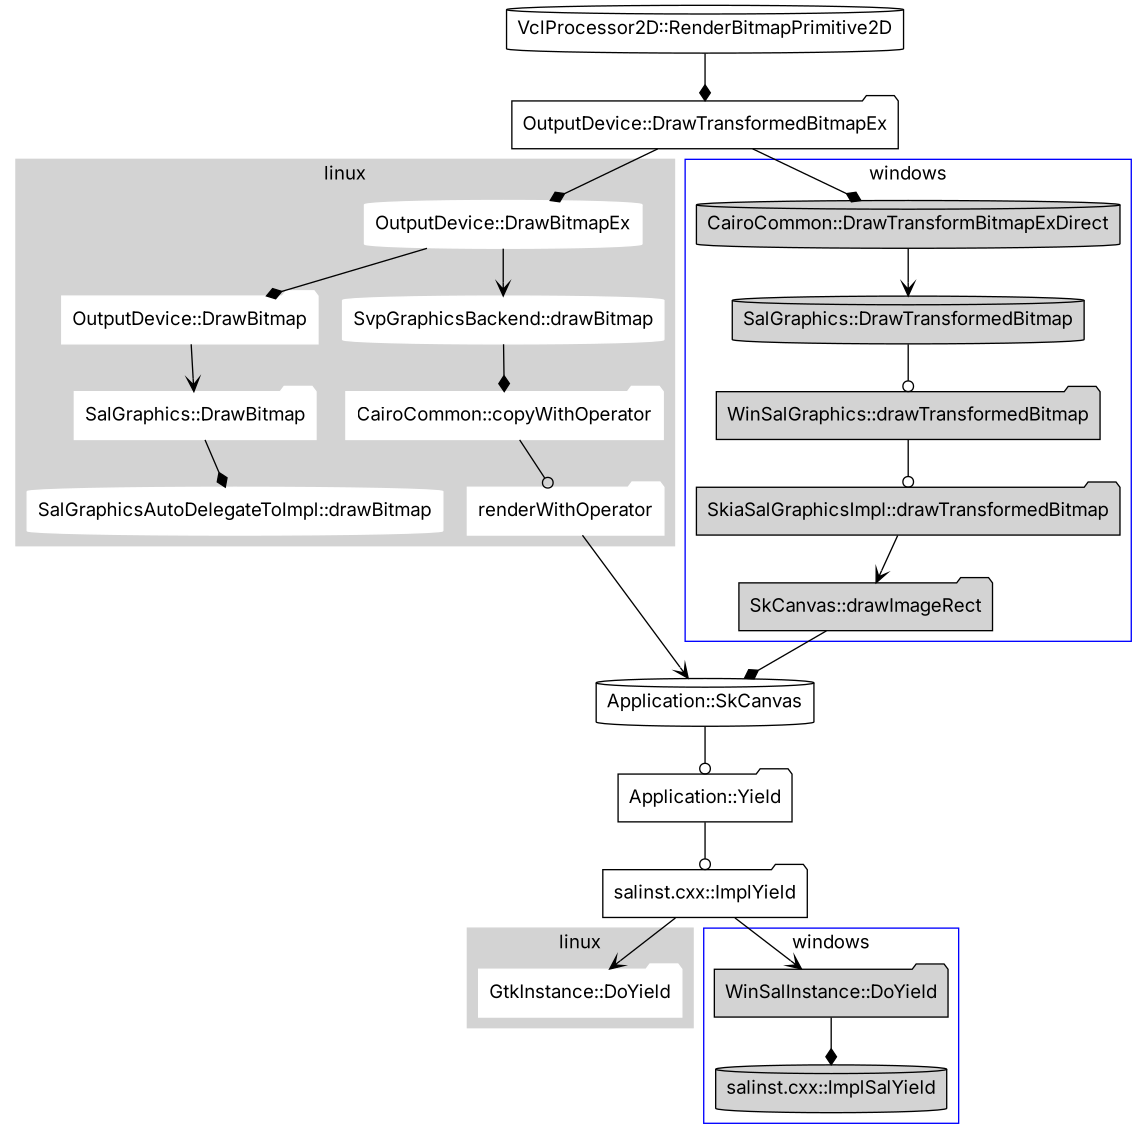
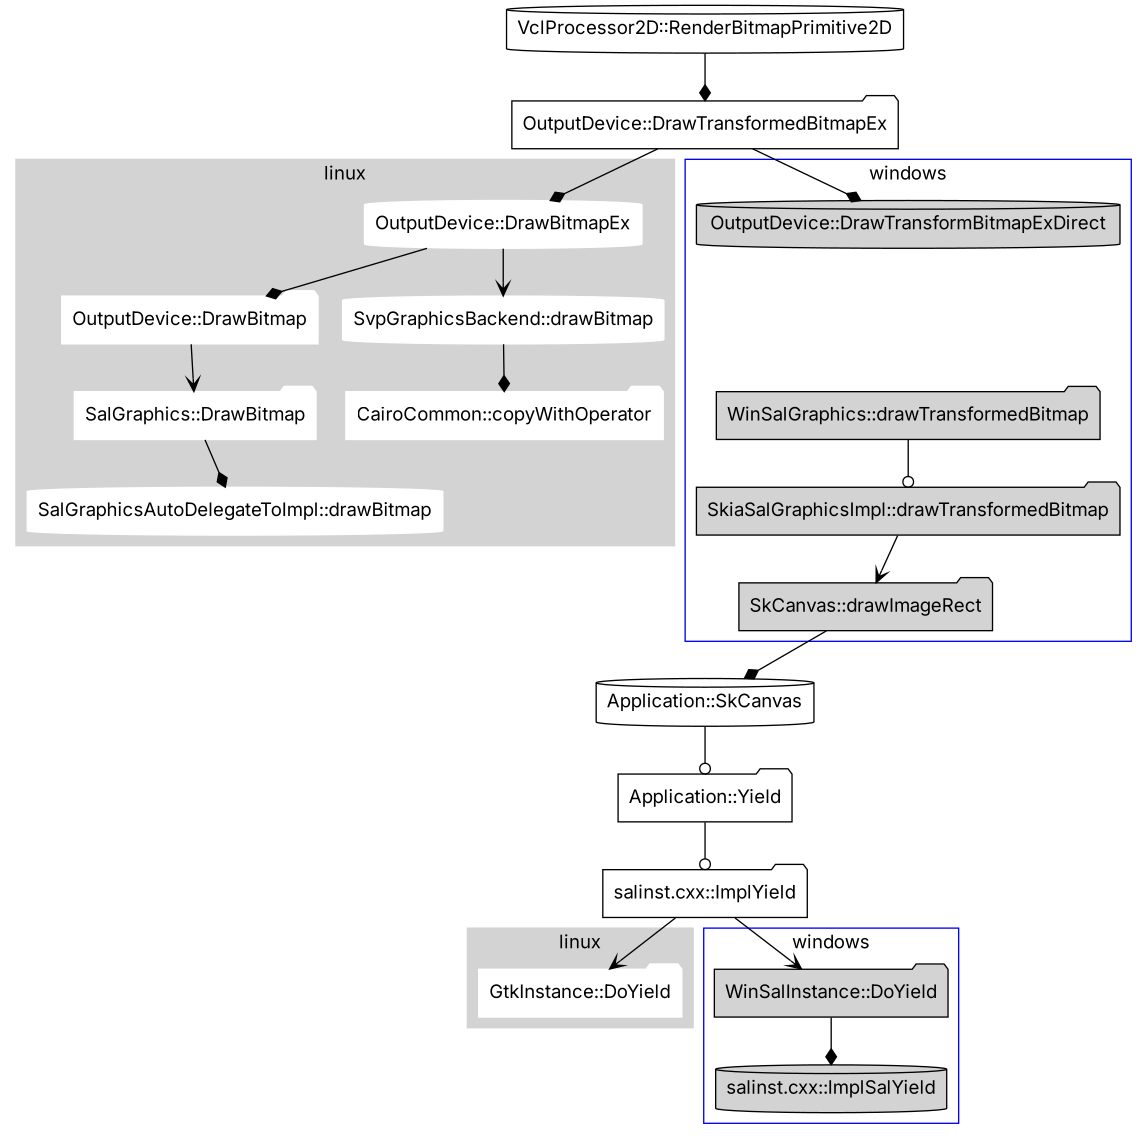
node "CairoCommon::DrawTransformBitmapExDirect": label "CairoCommon::DrawTransformBitmapExDirect" -> "OutputDevice::DrawTransformBitmapExDirect"
node "SalGraphics::DrawTransformedBitmap": removed
node "renderWithOperator": removed
